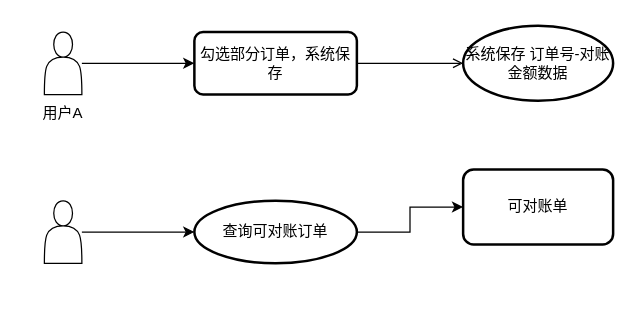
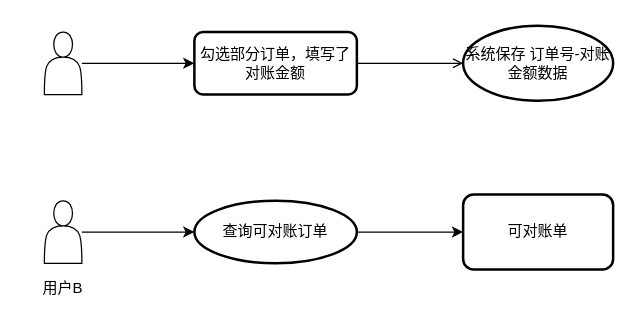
node "勾选部分订单，系统保存": label "勾选部分订单，系统保存" -> "勾选部分订单，填写了对账金额"
node "用户A": removed
node "可对账单": moved (538, 207) -> (538, 232)
node "用户B": added
